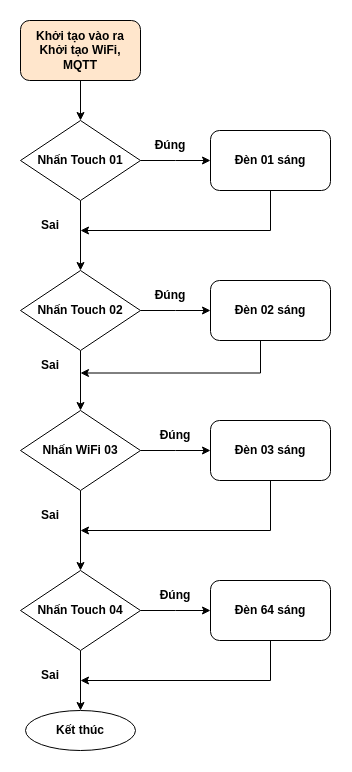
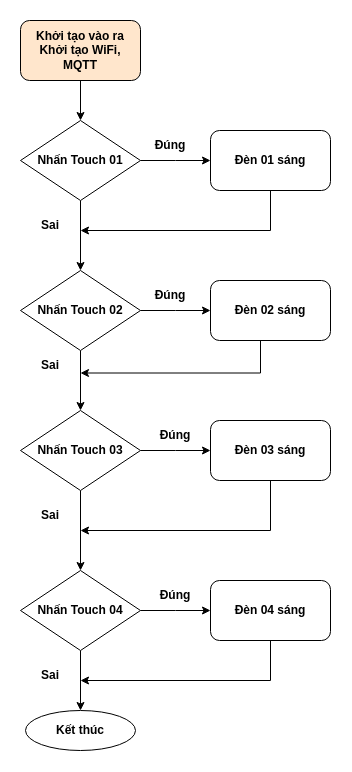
node "Nhấn WiFi 03": label "Nhấn WiFi 03" -> "Nhấn Touch 03"
node "Đèn 64 sáng": label "Đèn 64 sáng" -> "Đèn 04 sáng"
